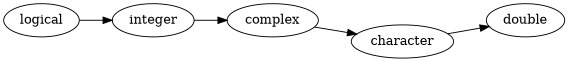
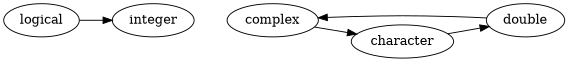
edge "integer" -> "complex": now "double" -> "complex"
